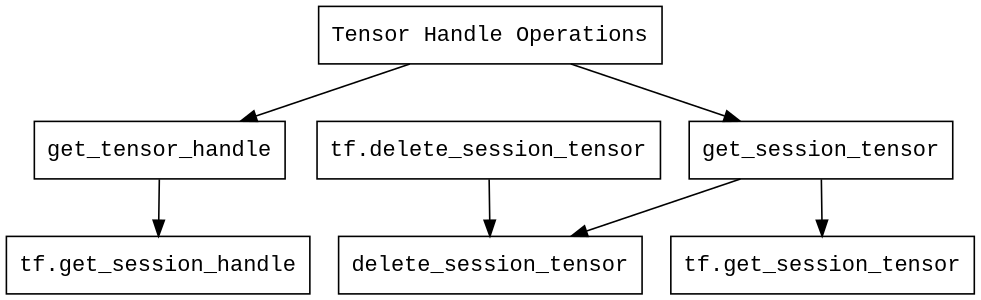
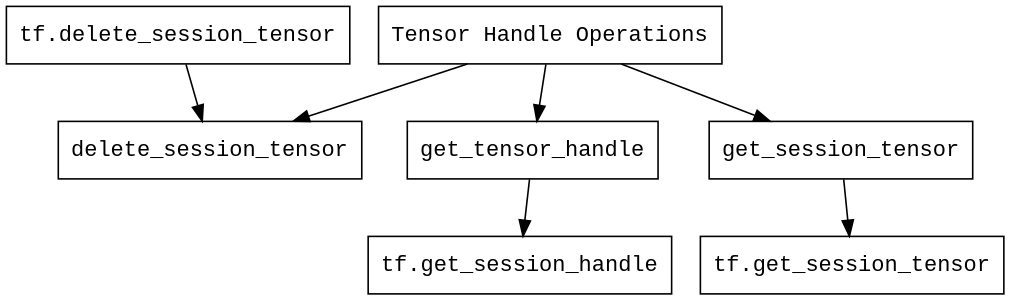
edge "get_session_tensor" -> "delete_session_tensor": now "Tensor Handle Operations" -> "delete_session_tensor"
